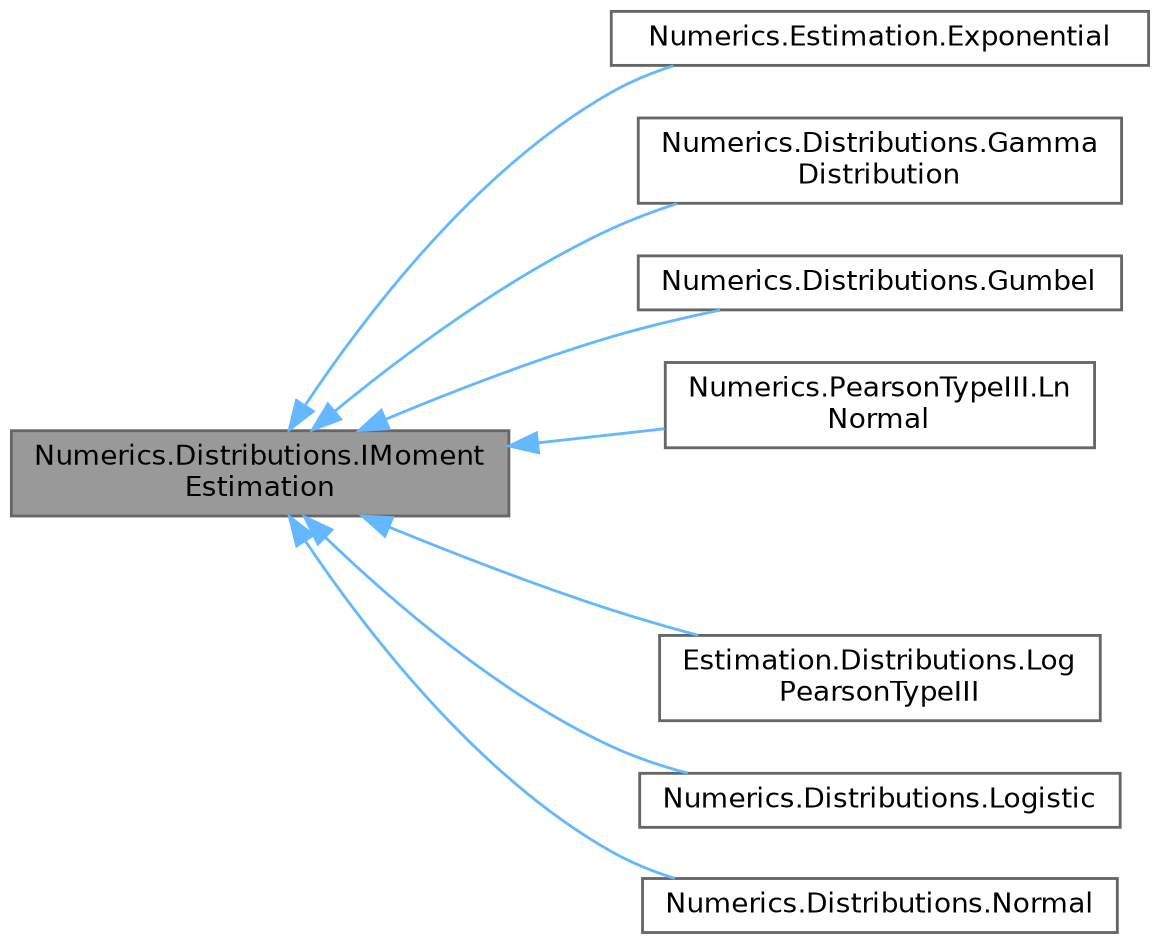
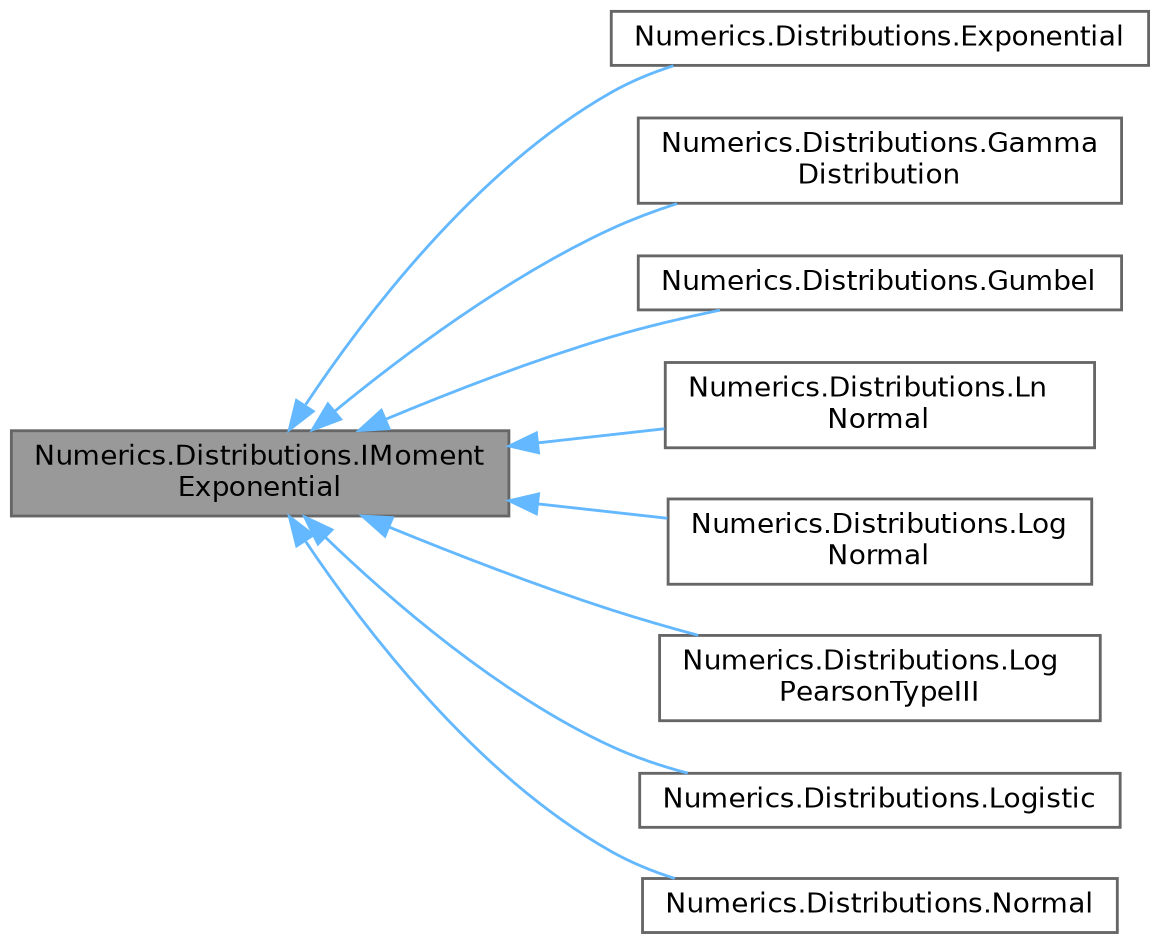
node "Numerics.Estimation.Exponential": label "Numerics.Estimation.Exponential" -> "Numerics.Distributions.Exponential"
node "Numerics.PearsonTypeIII.Ln Normal": label "Numerics.PearsonTypeIII.Ln Normal" -> "Numerics.Distributions.Ln Normal"
node "Numerics.Distributions.IMoment Estimation": label "Numerics.Distributions.IMoment Estimation" -> "Numerics.Distributions.IMoment Exponential"
node "Numerics.Distributions.Log Normal": added
node "Estimation.Distributions.Log PearsonTypeIII": label "Estimation.Distributions.Log PearsonTypeIII" -> "Numerics.Distributions.Log PearsonTypeIII"
